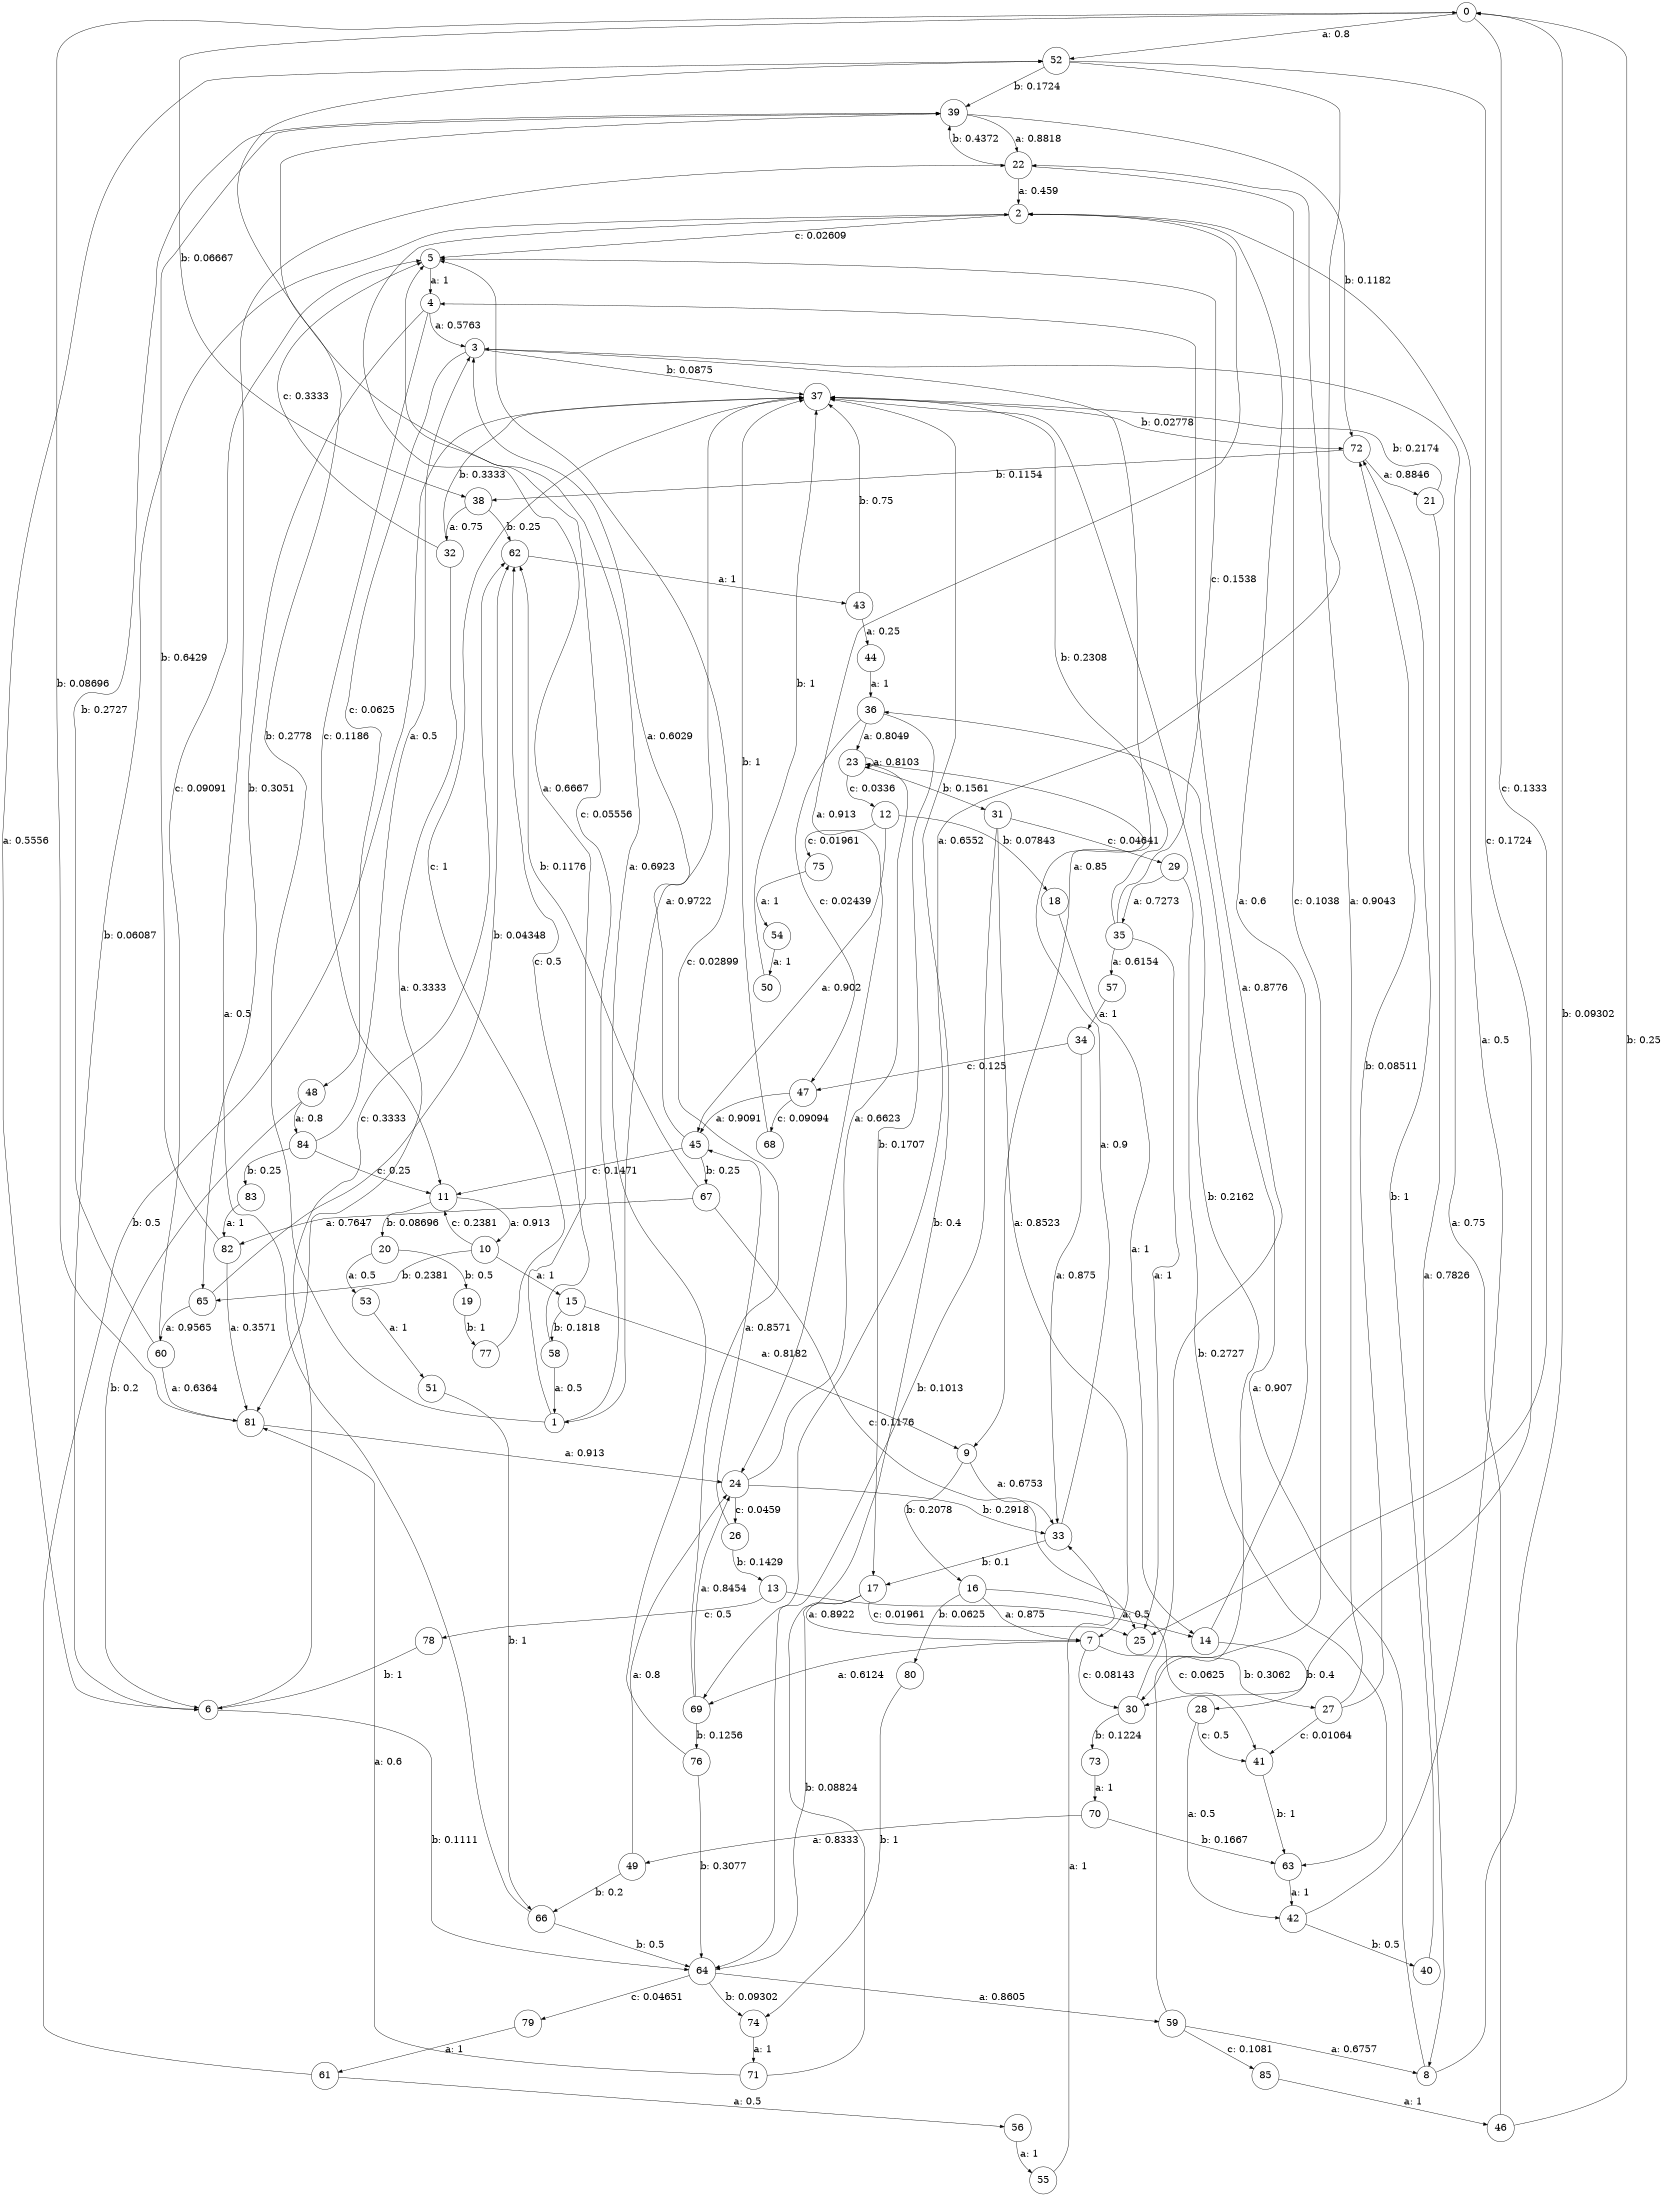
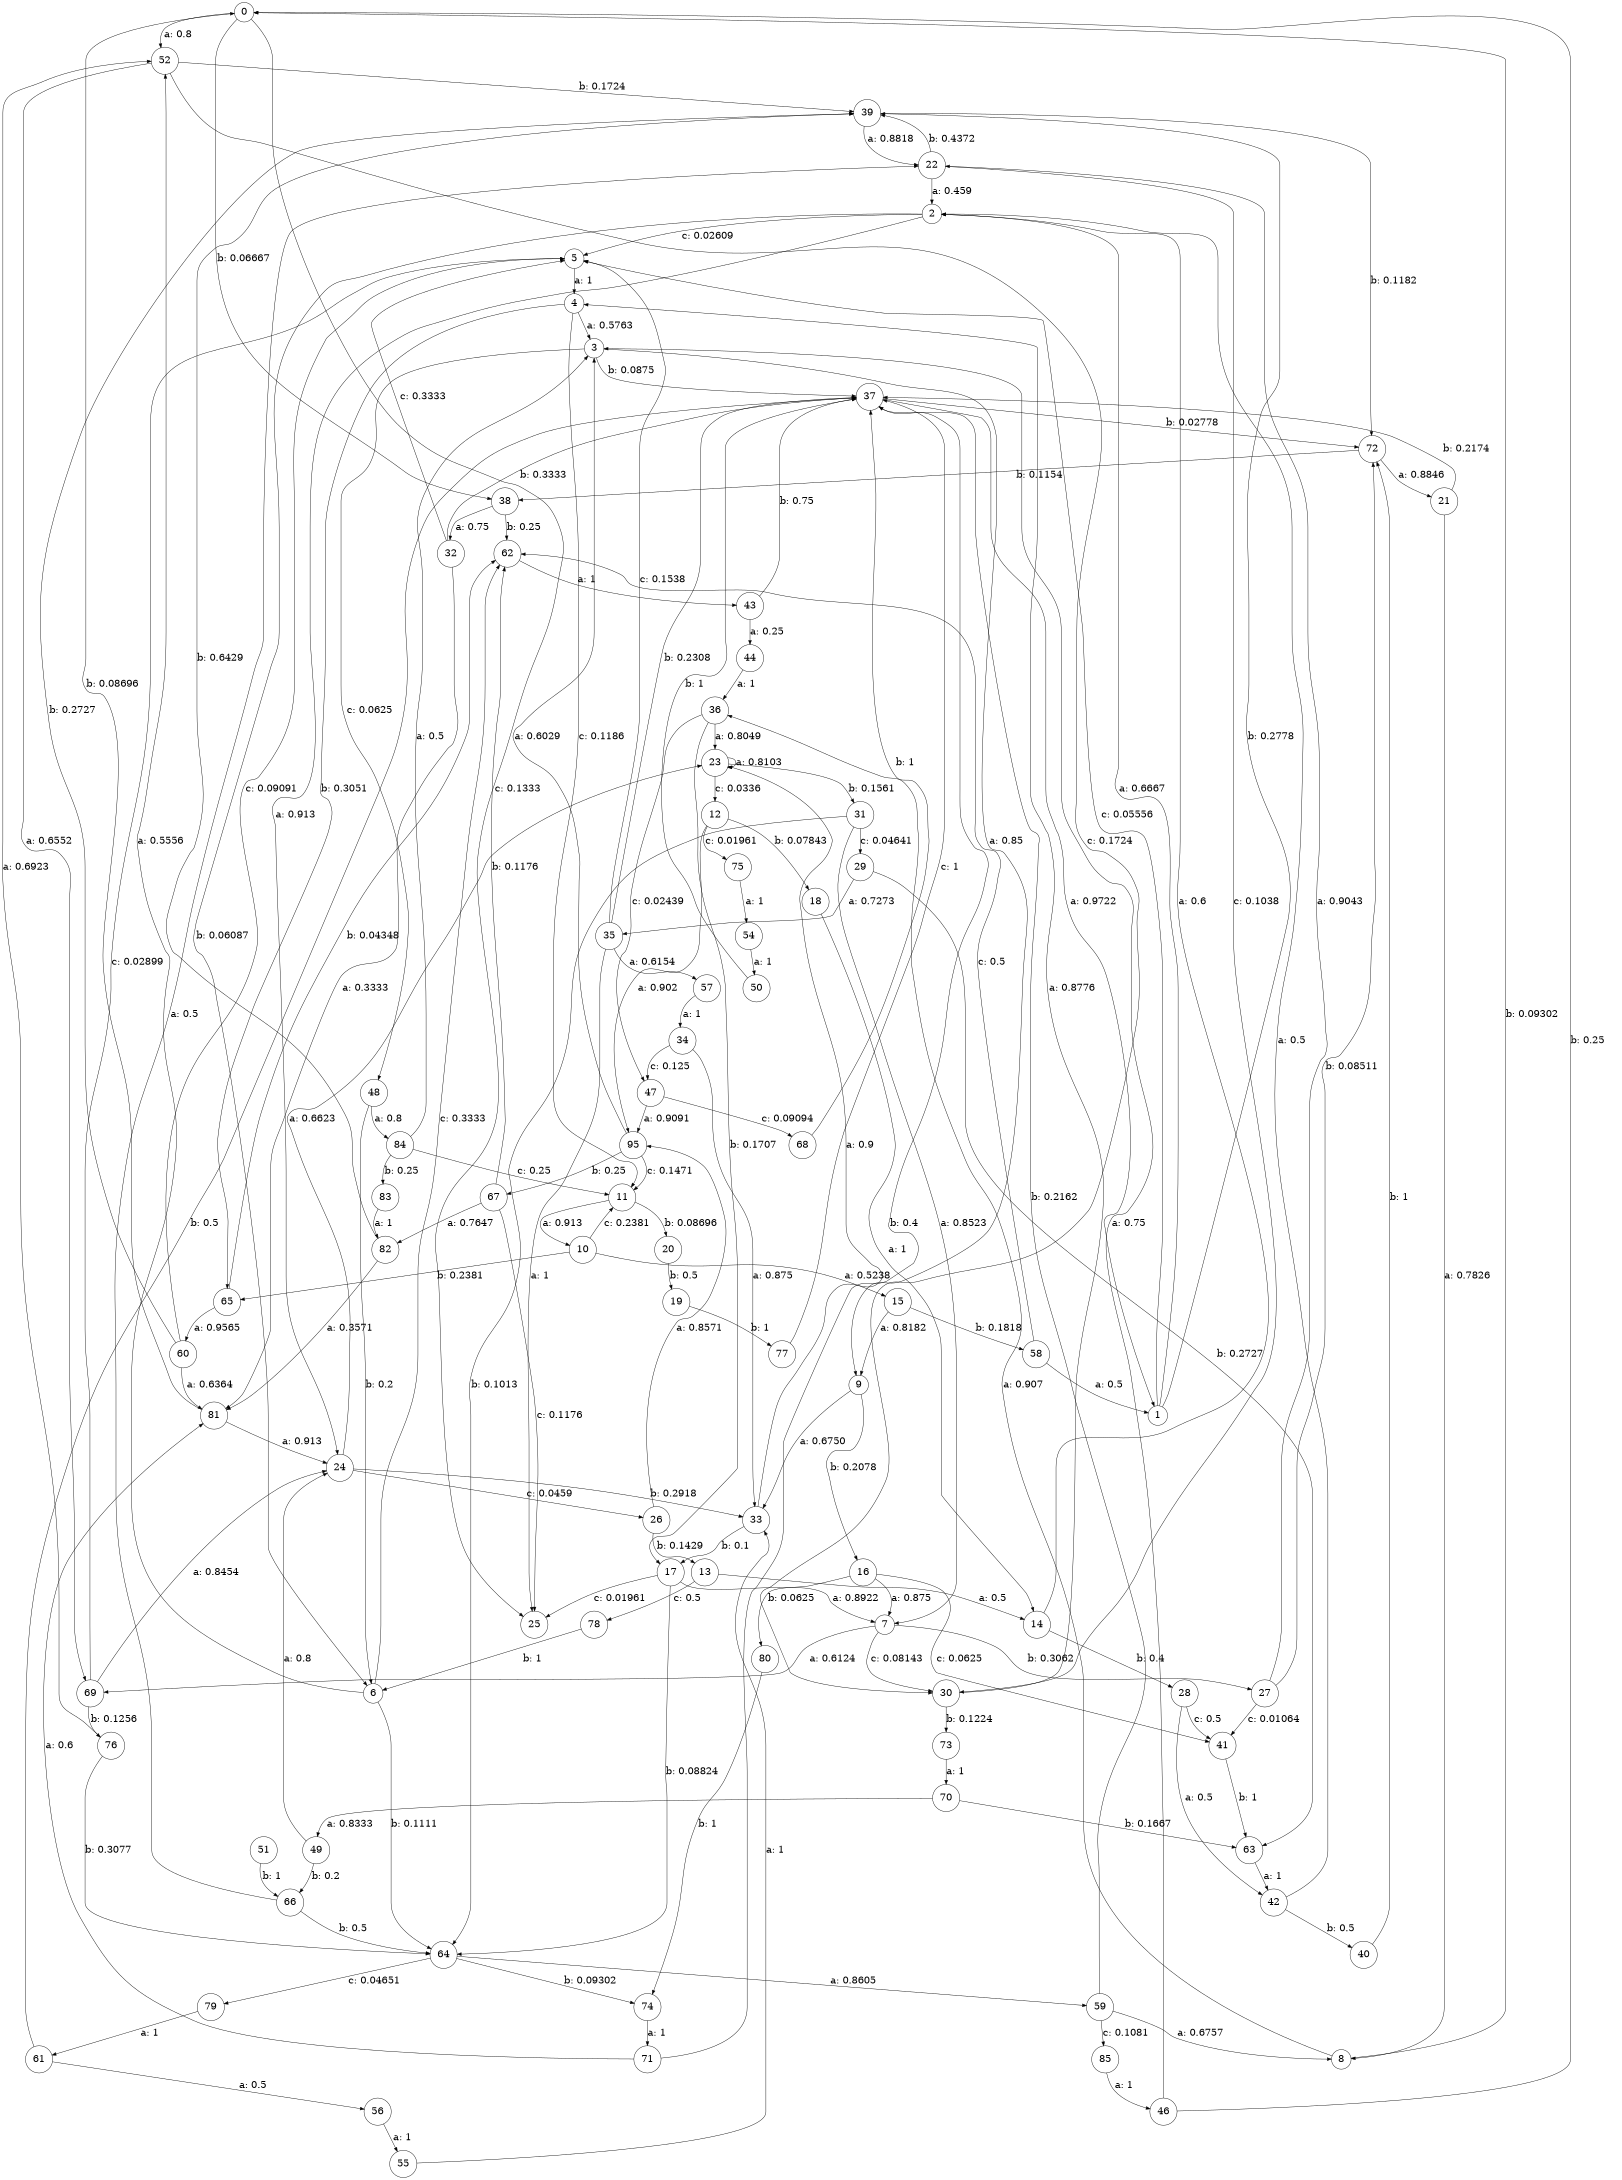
node "45": label "45" -> "95"
edge "10" -> "15": label "a: 1        " -> "a: 0.5238   "
node "53": removed
edge "9" -> "33": label "a: 0.6753   " -> "a: 0.6750   "
